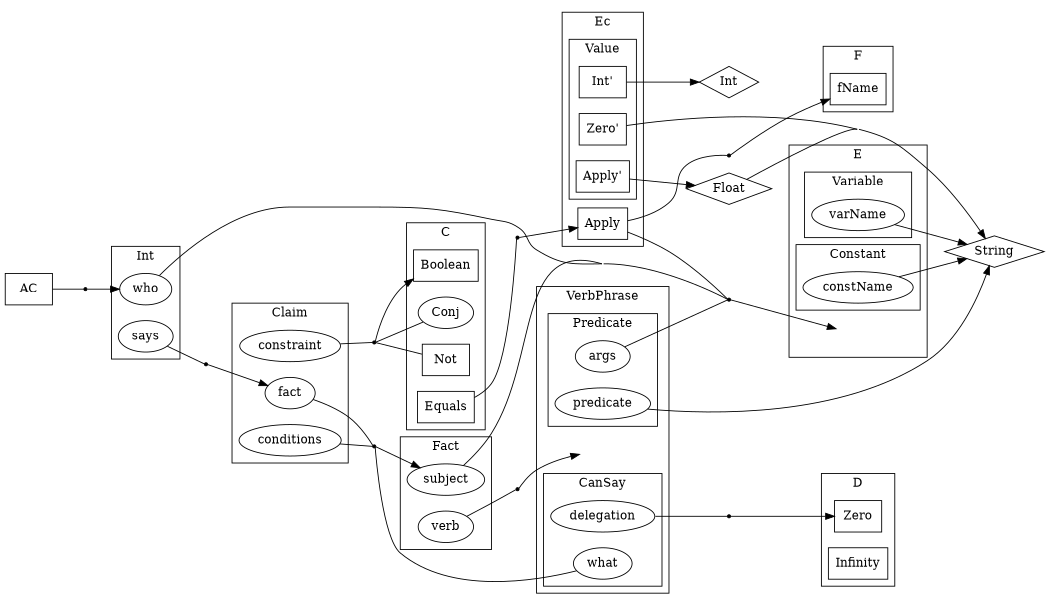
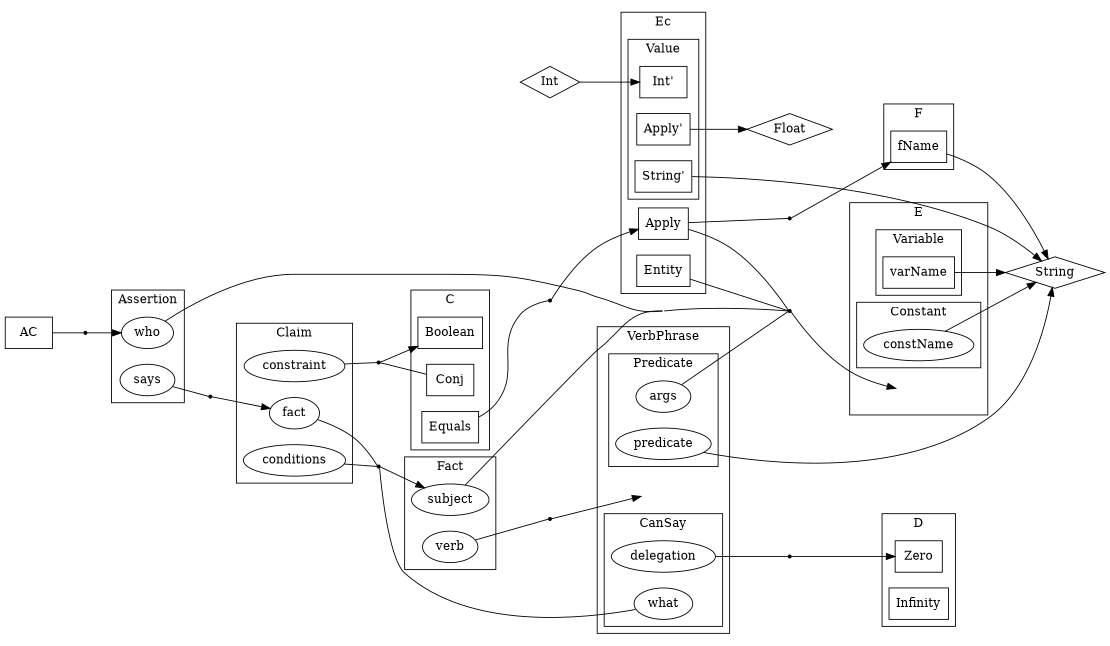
edge "Int'" -> "Int": reversed
node "Zero'": label "Zero'" -> "String'"
edge "Float" -> "String": now "fName" -> "String"
node "varName": shape ellipse -> box
cluster "Int": label "Int" -> "Assertion"
node "Entity": added
node "Conj": shape ellipse -> box
node "Not": removed
